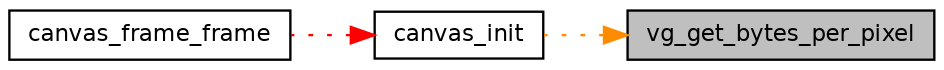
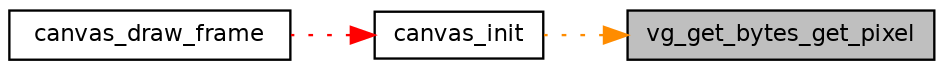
node "canvas_frame_frame": label "canvas_frame_frame" -> "canvas_draw_frame"
node "vg_get_bytes_per_pixel": label "vg_get_bytes_per_pixel" -> "vg_get_bytes_get_pixel"
